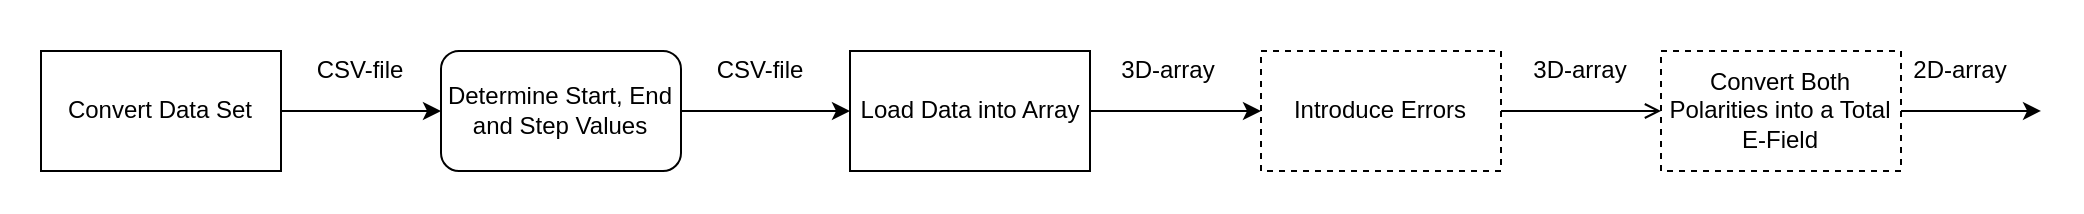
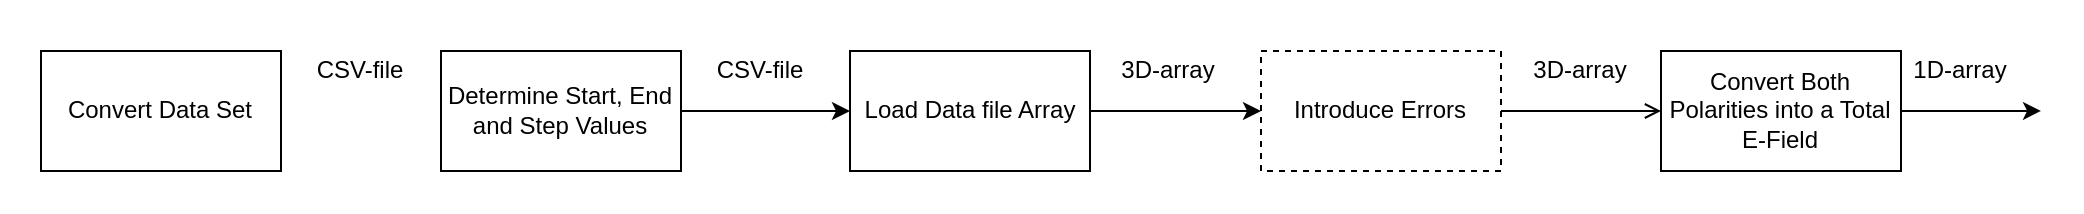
node "2D-array": label "2D-array" -> "1D-array"
edge "Convert Data Set" -> "Determine Start, End and Step Values": removed
node "Determine Start, End and Step Values": shape rounded rectangle -> rectangle
node "Load Data into Array": label "Load Data into Array" -> "Load Data file Array"
node "Convert Both Polarities into a Total E-Field": style dashed -> solid
